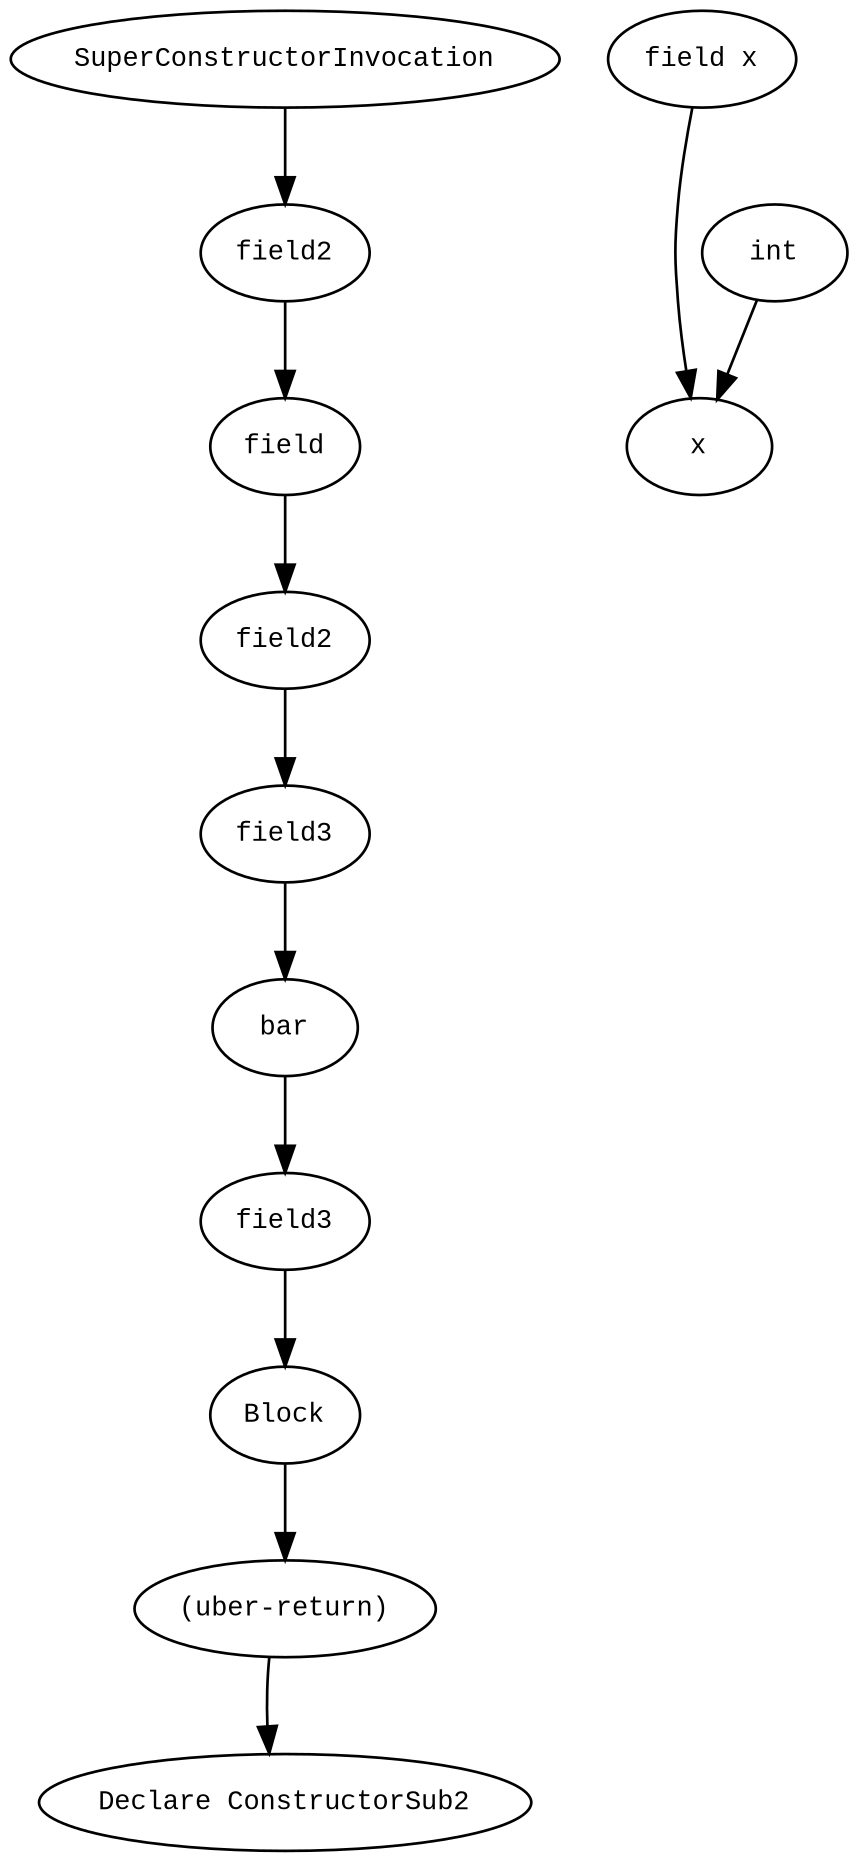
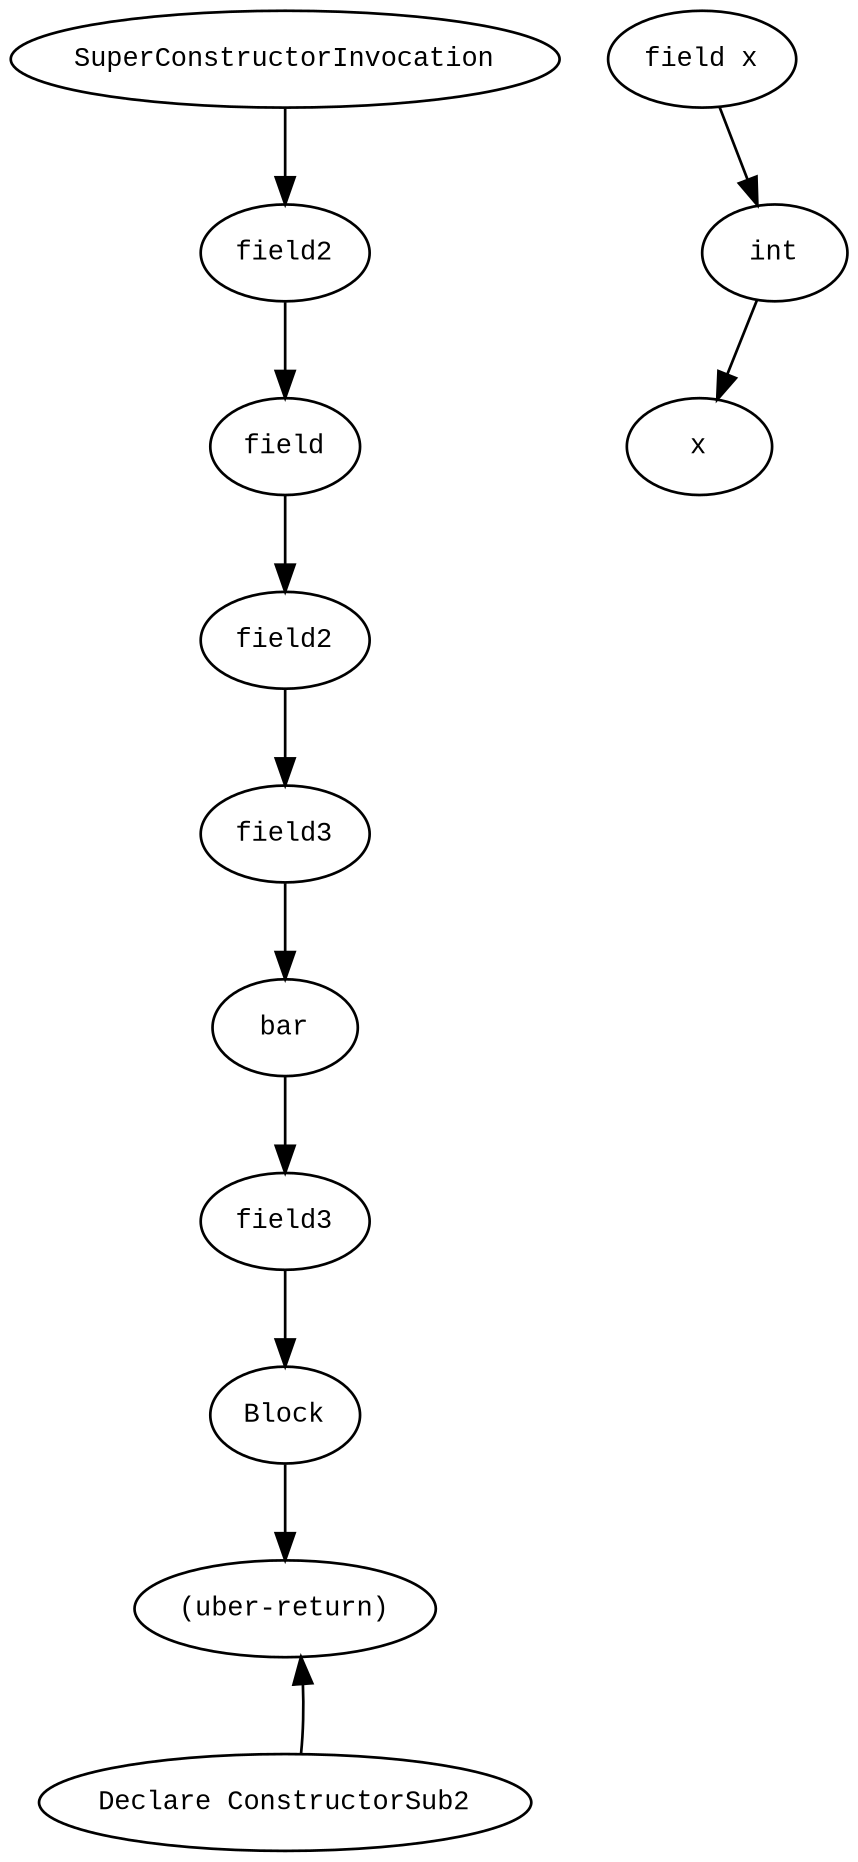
edge "field x" -> "x": now "field x" -> "int"
edge "(uber-return)" -> "Declare ConstructorSub2": reversed
